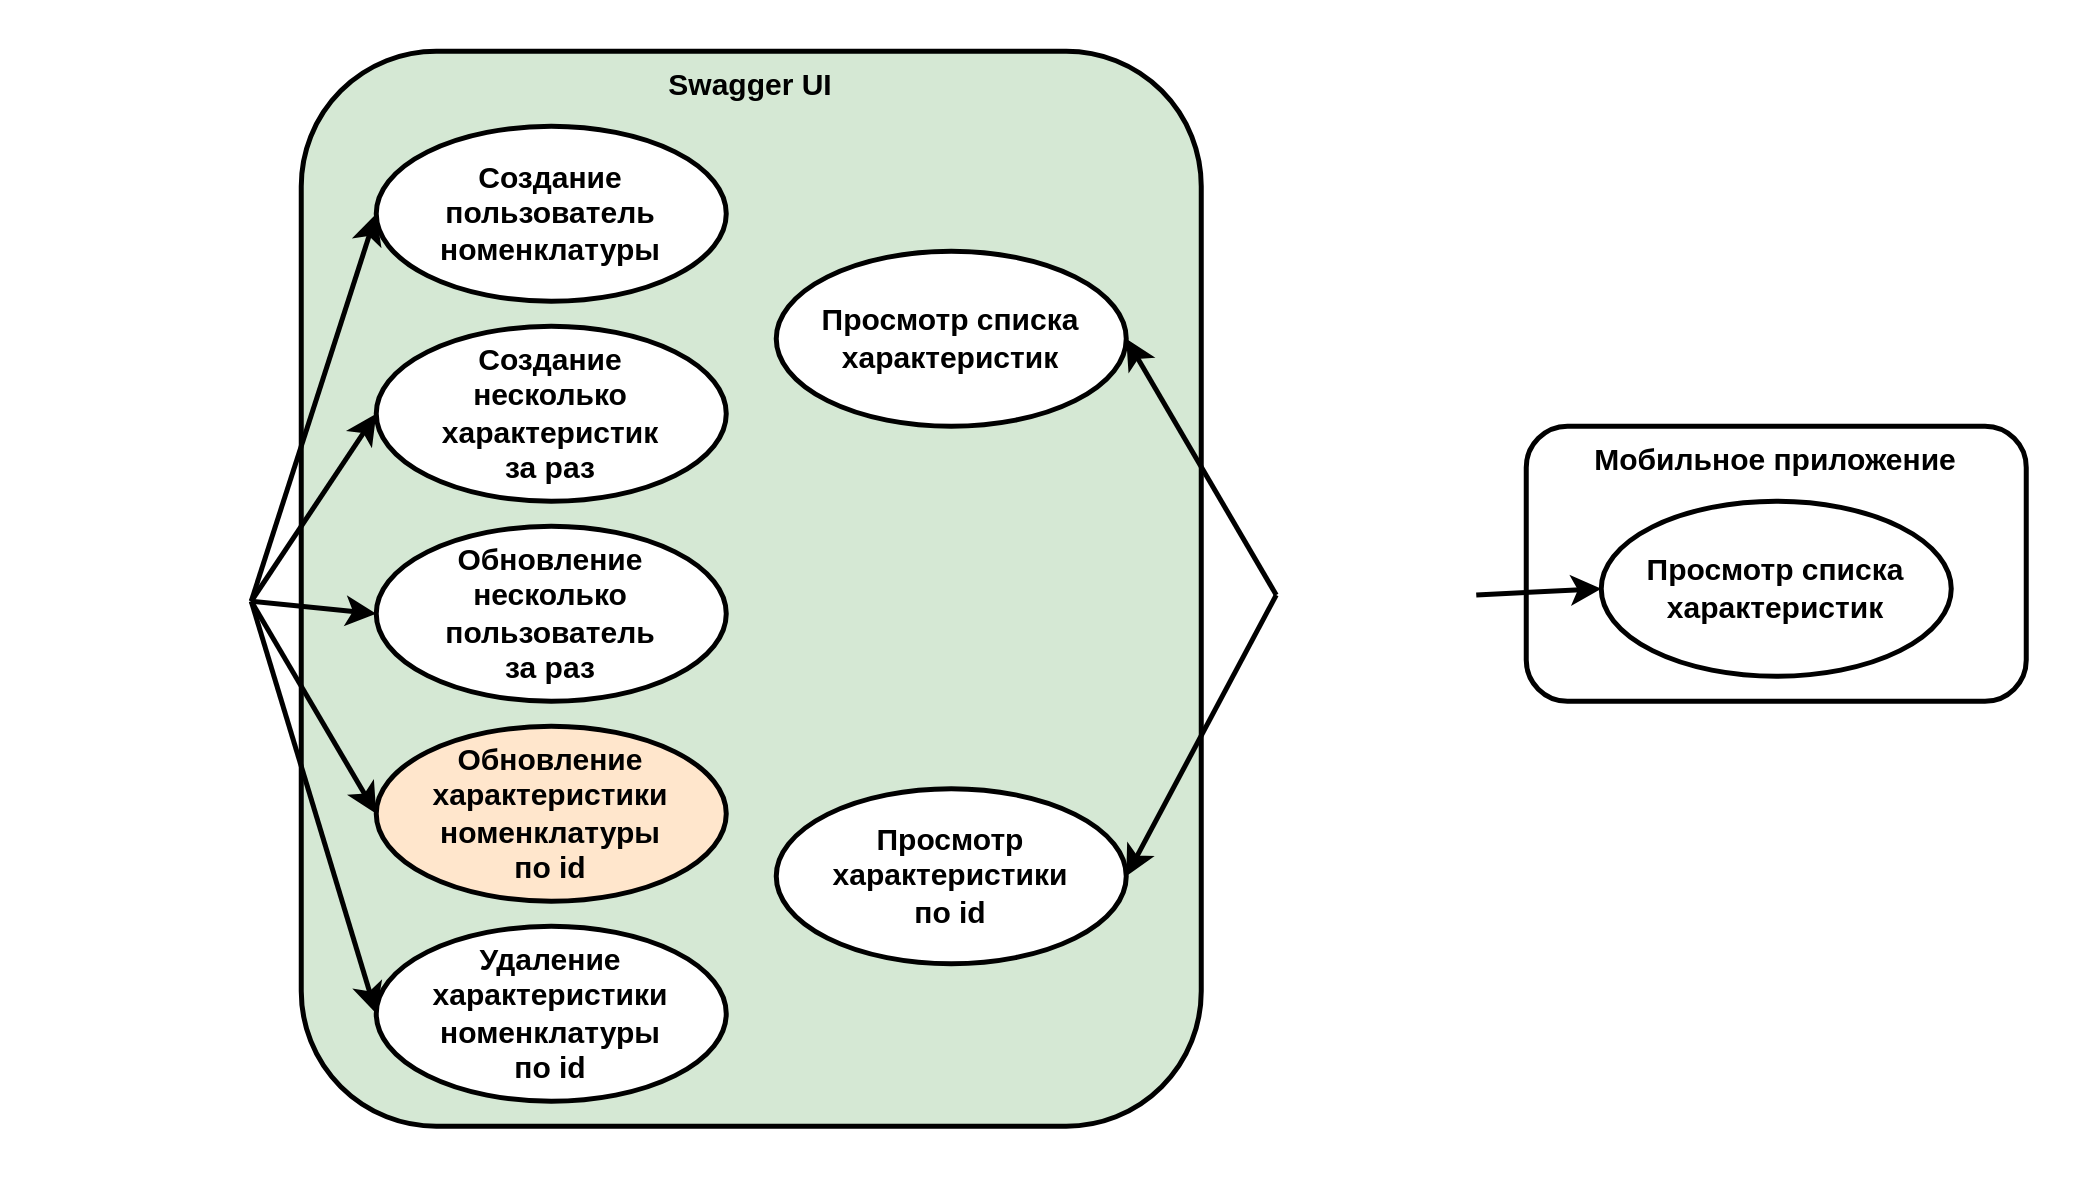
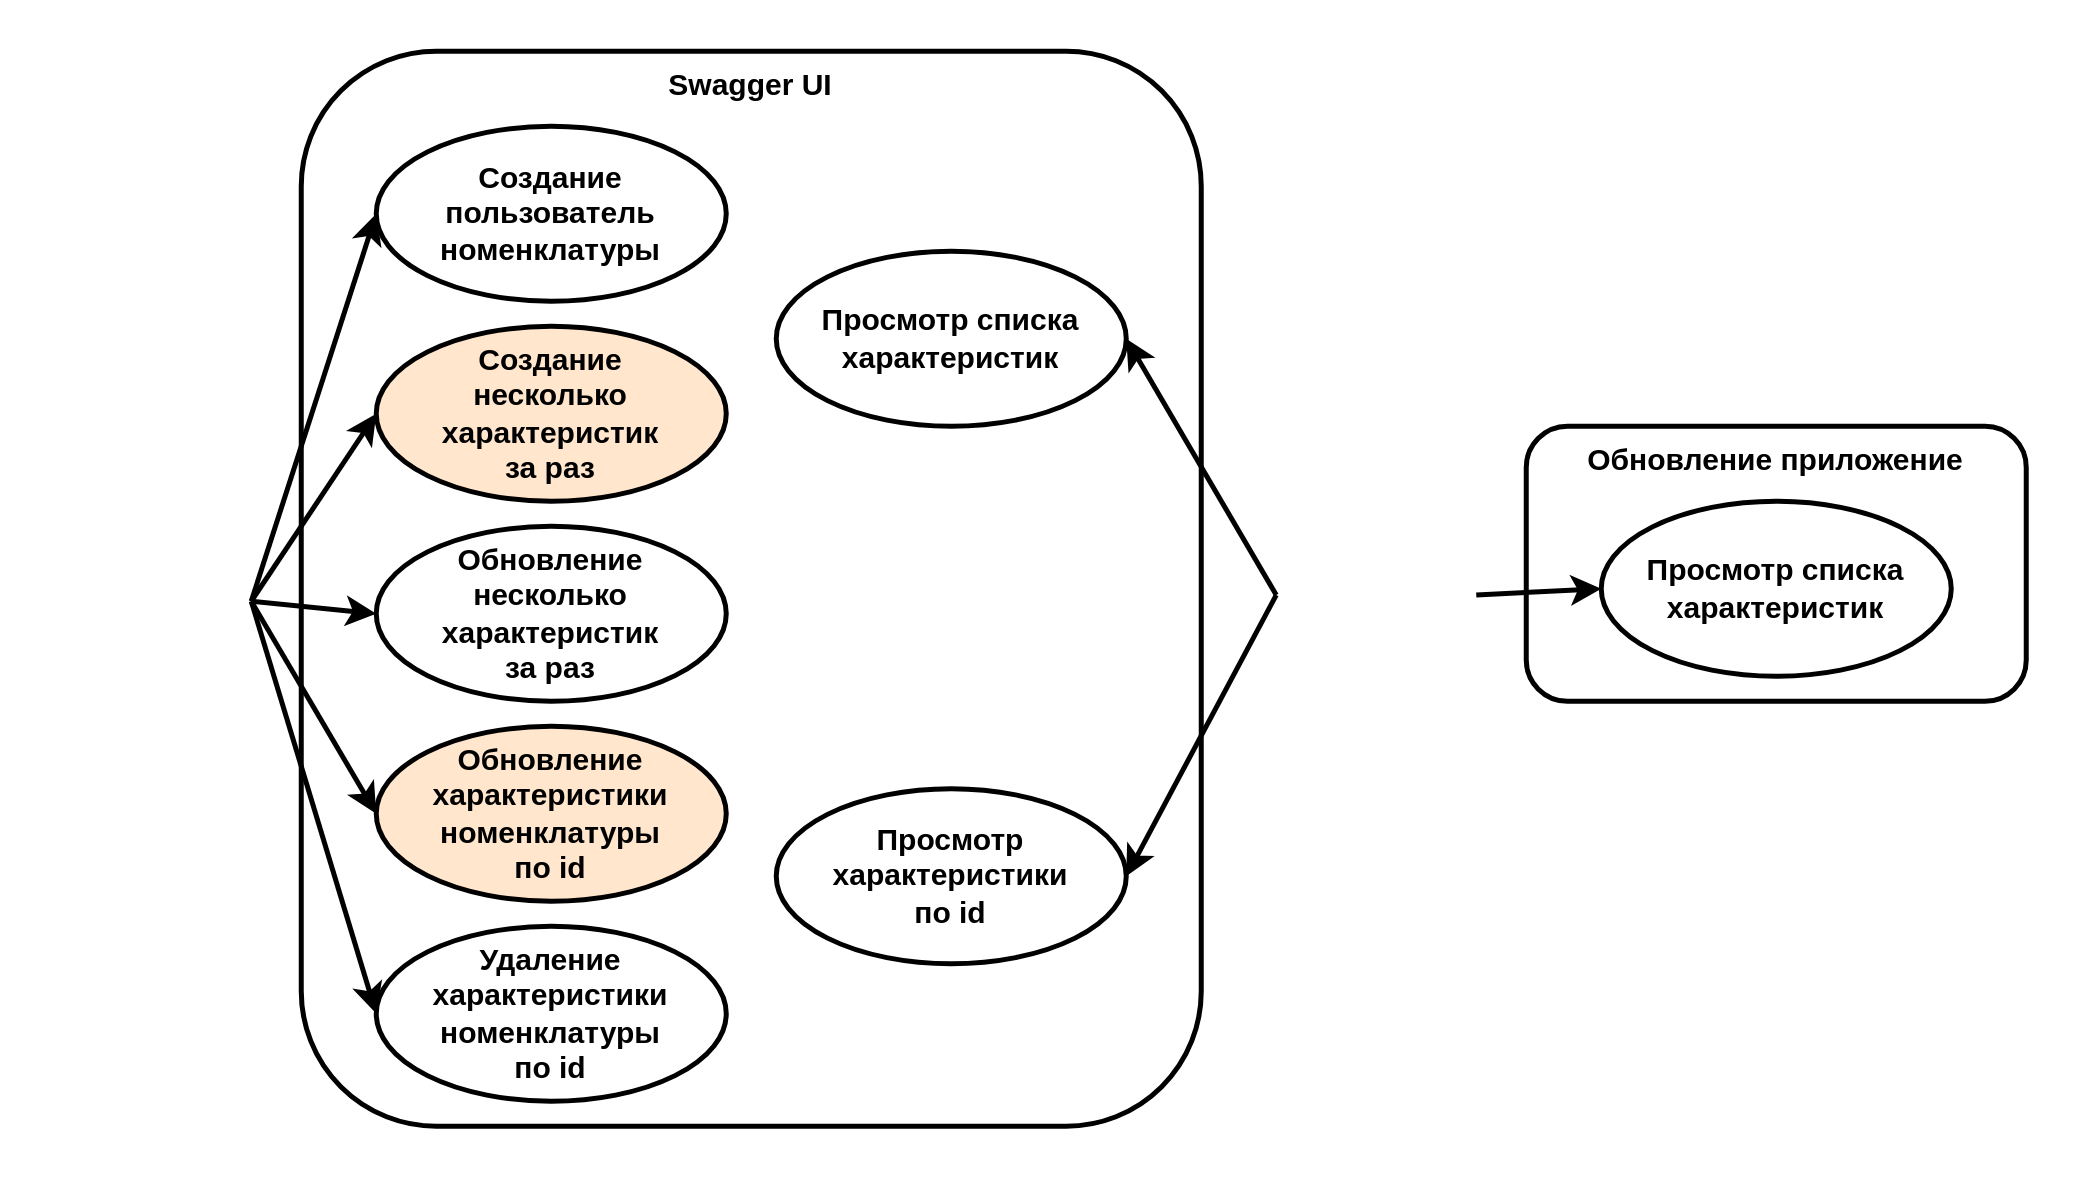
node "Создание несколько характеристик за раз": fillcolor #ffffff -> #ffe6cc
node "Мобильное приложение": label "Мобильное приложение" -> "Обновление приложение"
node "Swagger UI": fillcolor #d5e8d4 -> #ffffff
node "Обновление несколько пользователь за раз": label "Обновление несколько пользователь за раз" -> "Обновление несколько характеристик за раз"
